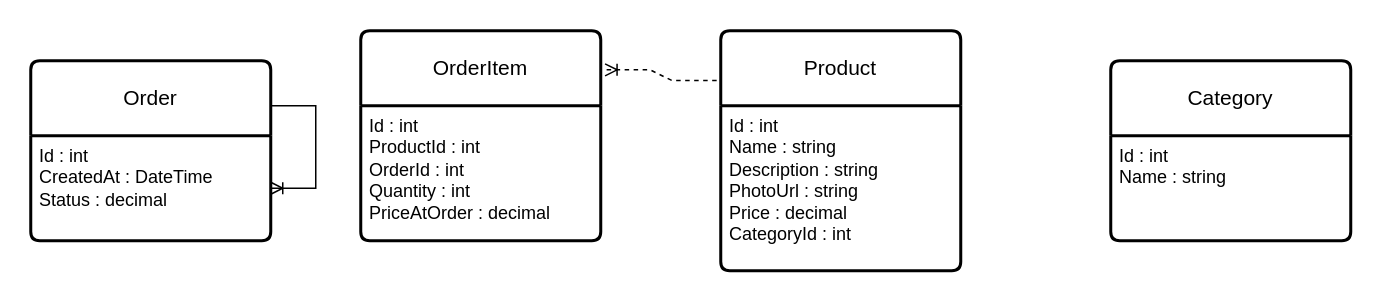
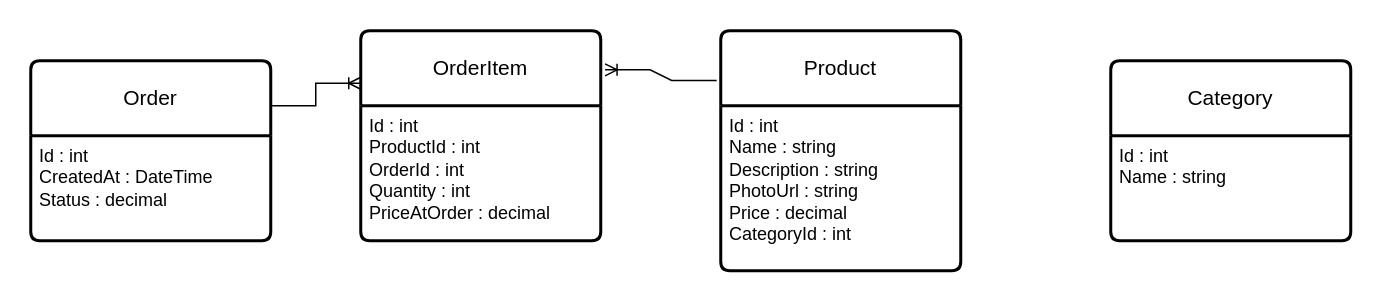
edge "Product" -> "OrderItem": style dashed -> solid
edge "Order" -> "Id : int CreatedAt : DateTime Status : decimal": now "Order" -> "OrderItem"
